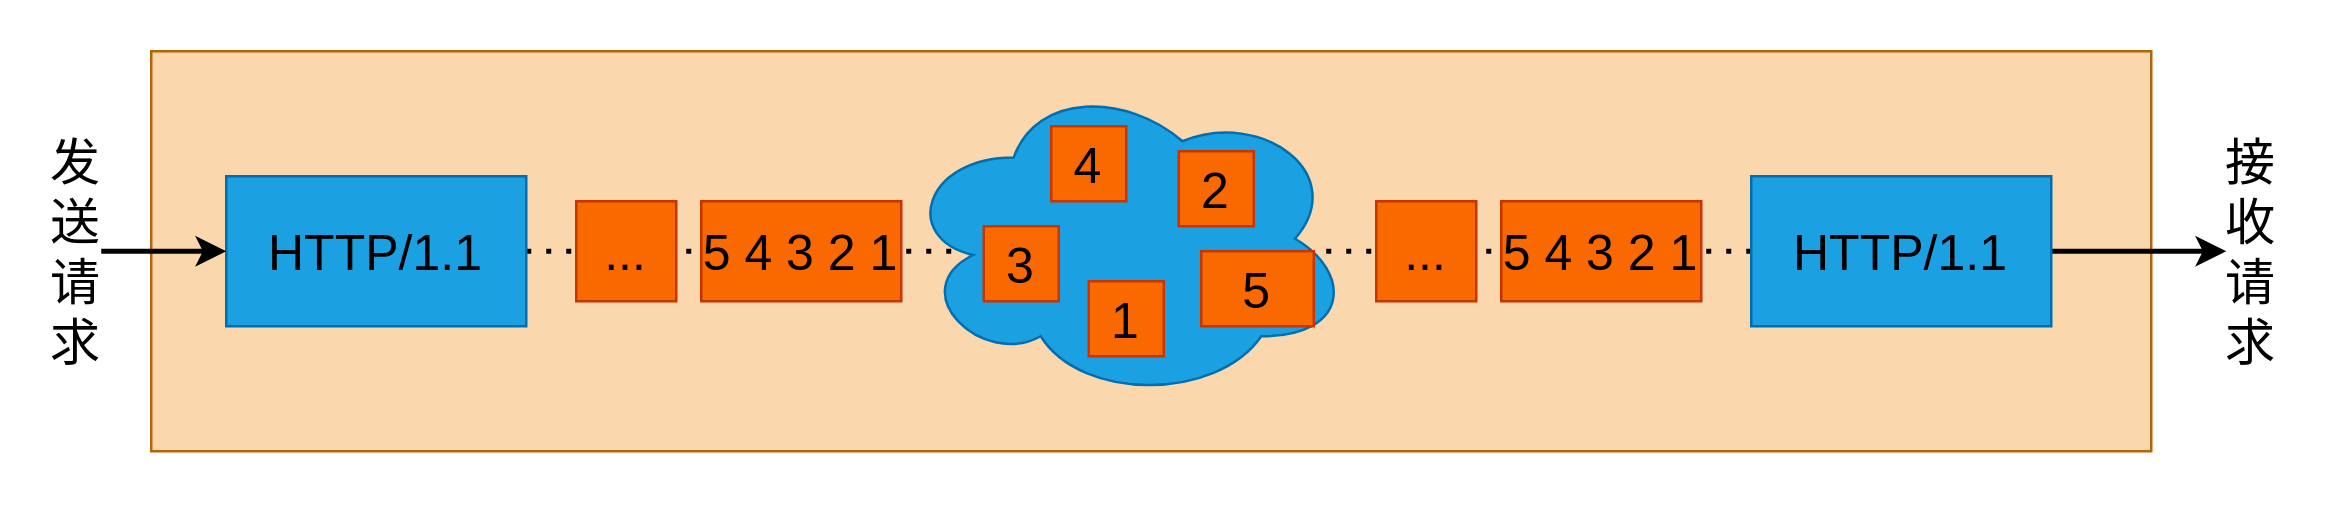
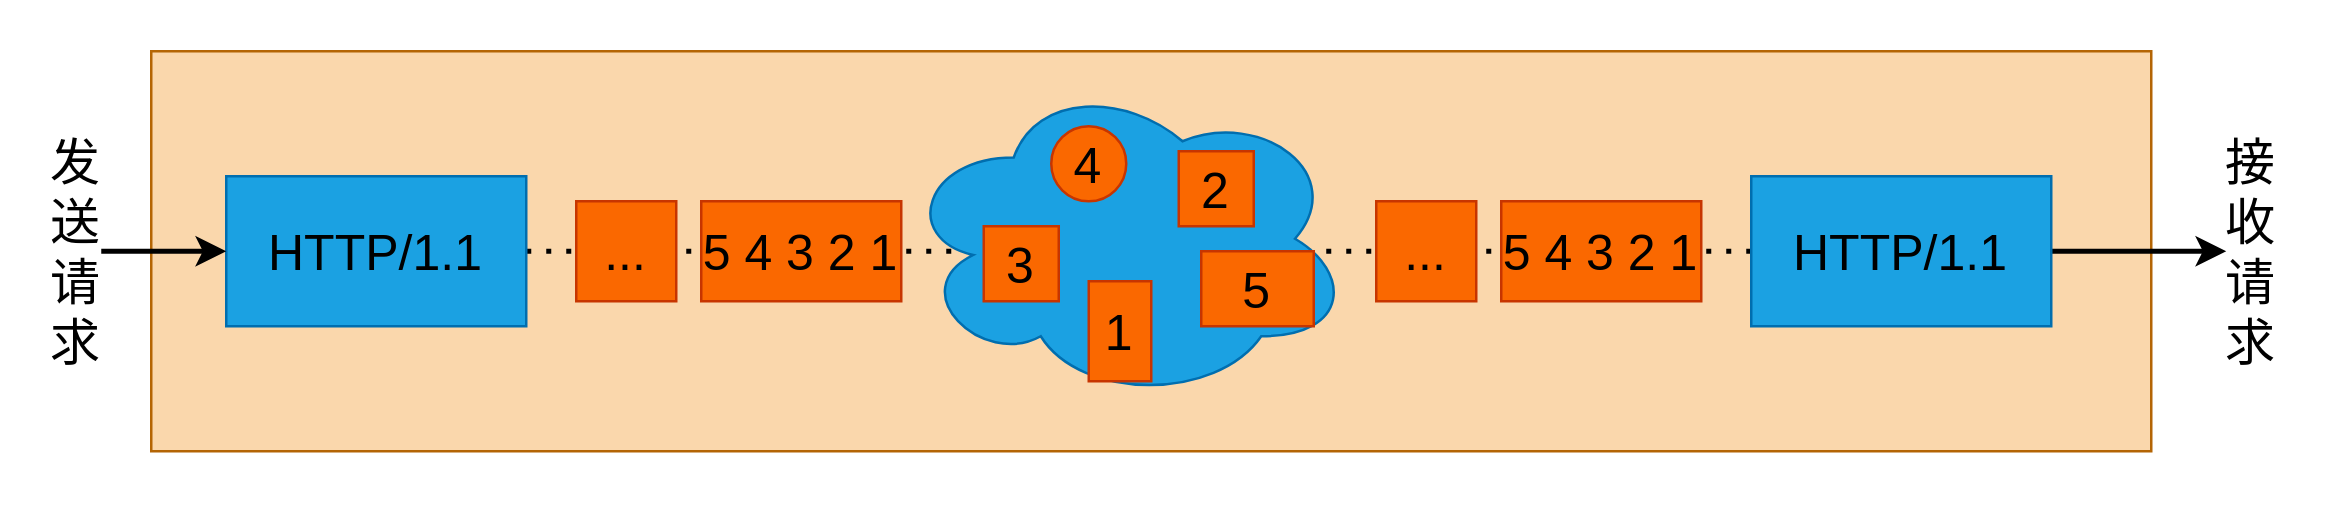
node "4": shape rectangle -> ellipse
node "1": size 75x75 -> 63x100
